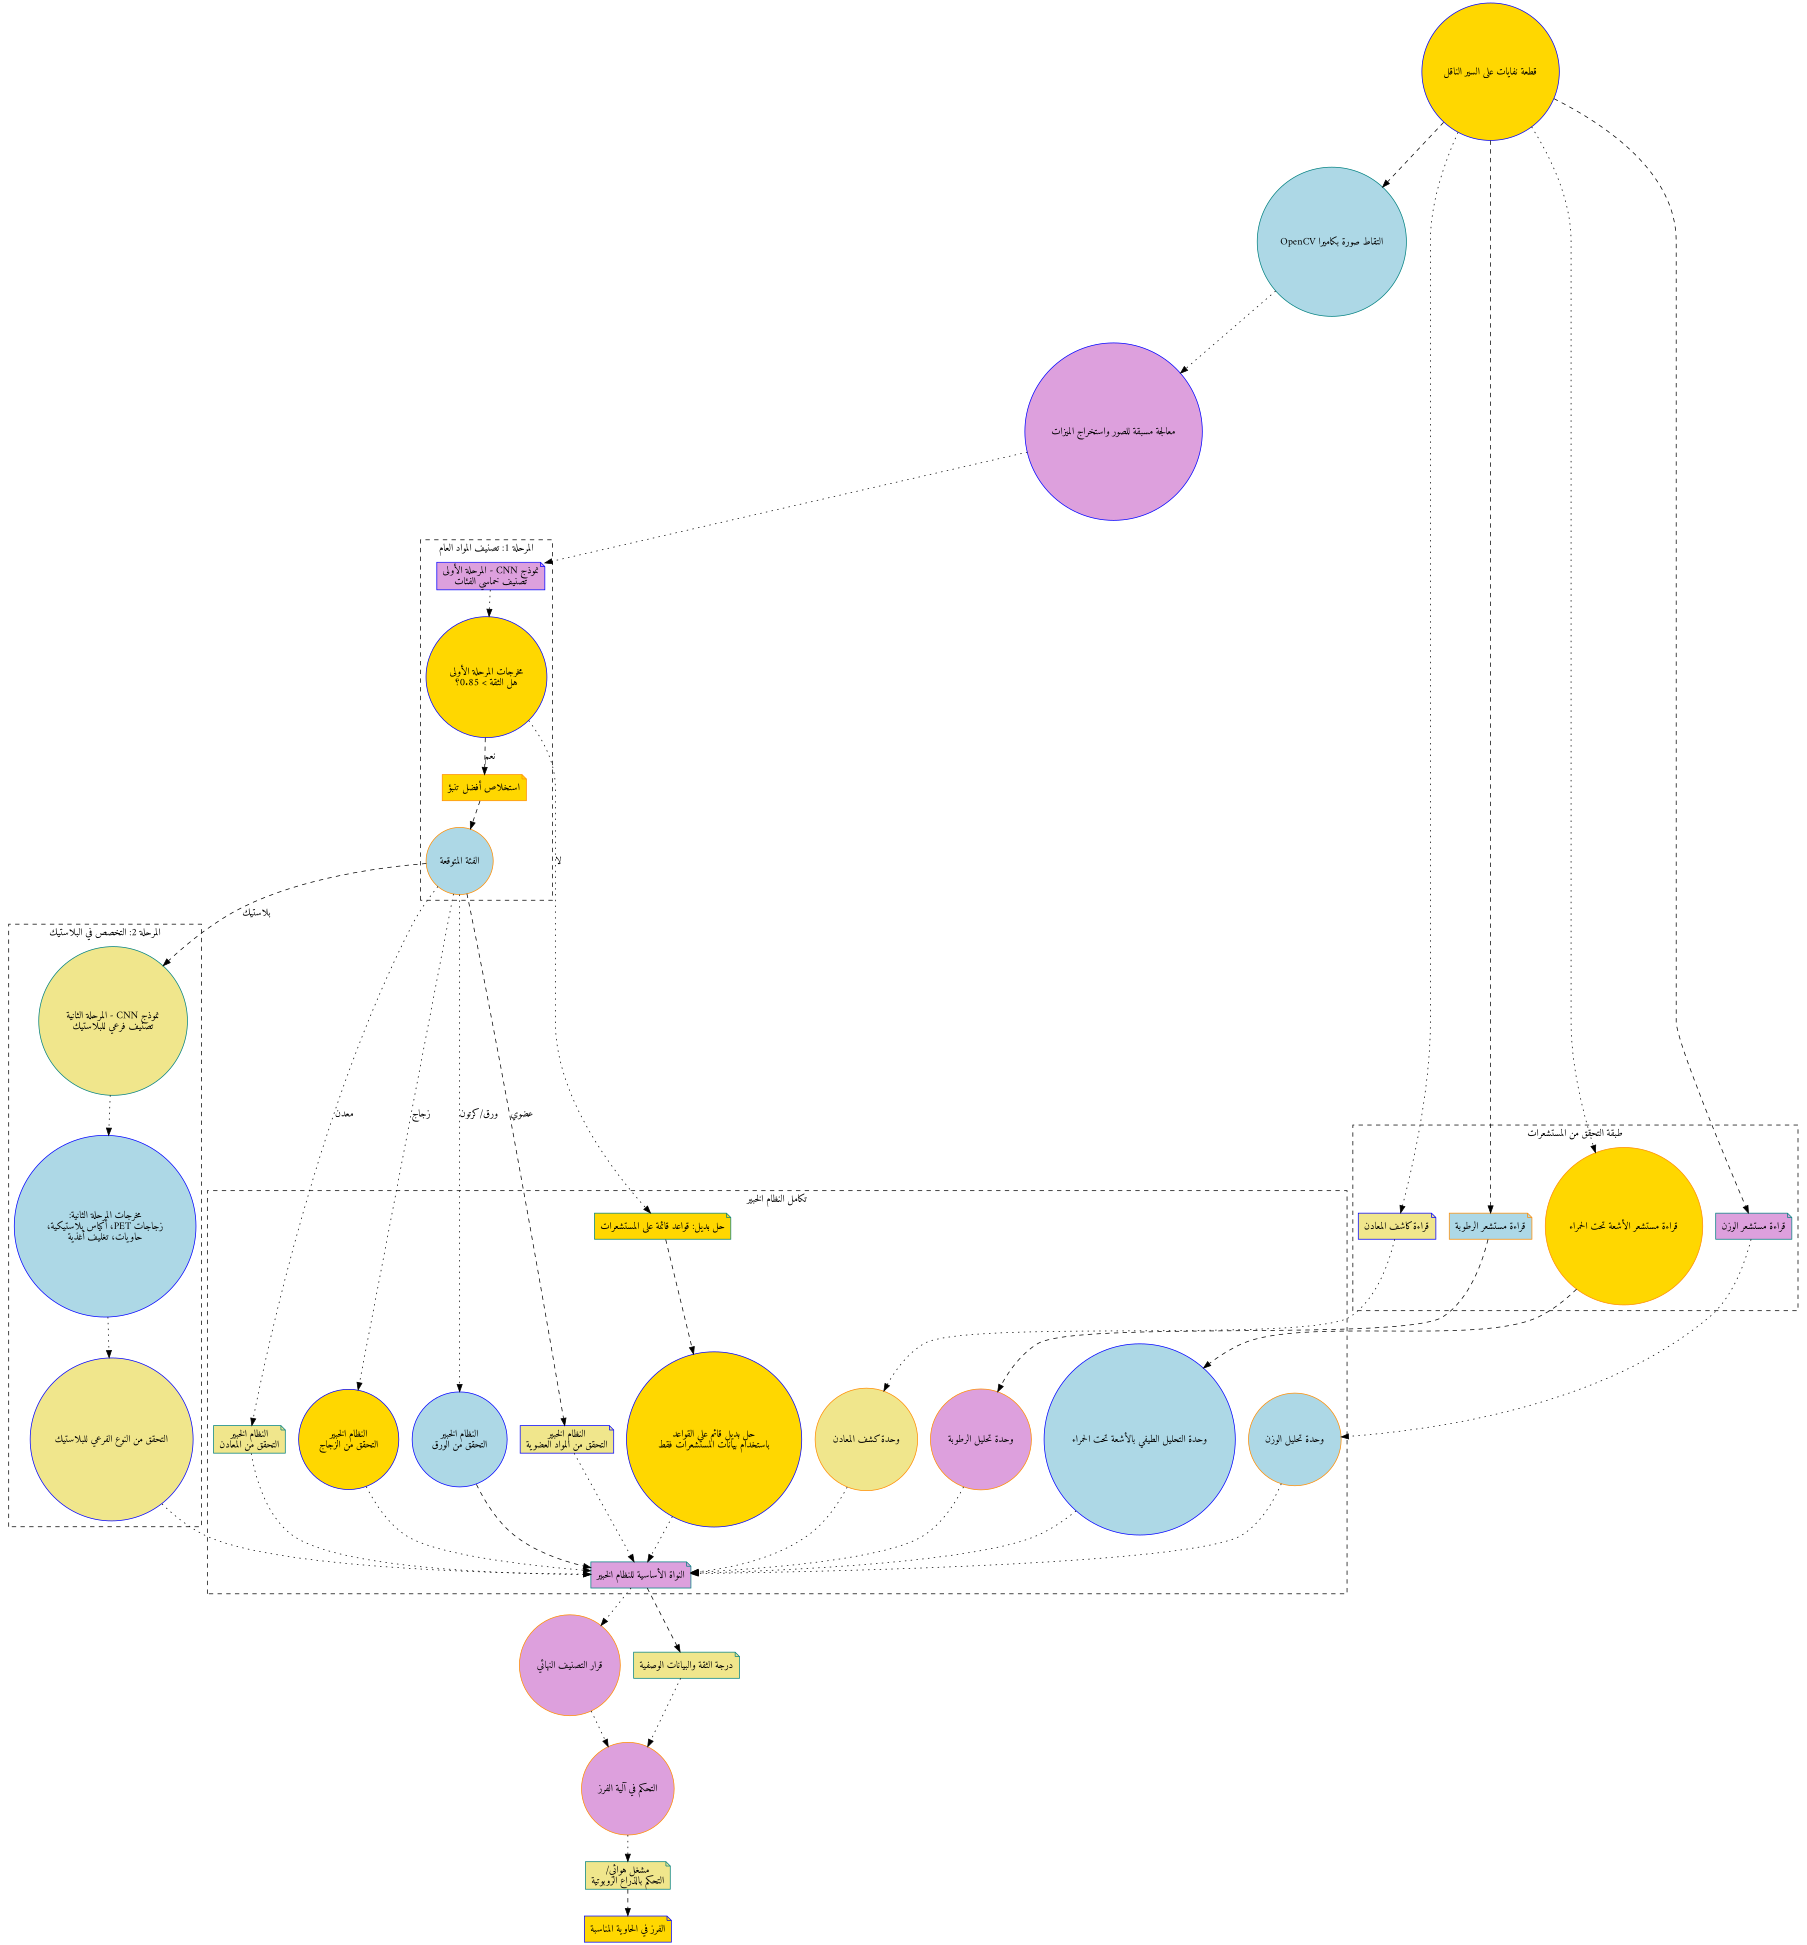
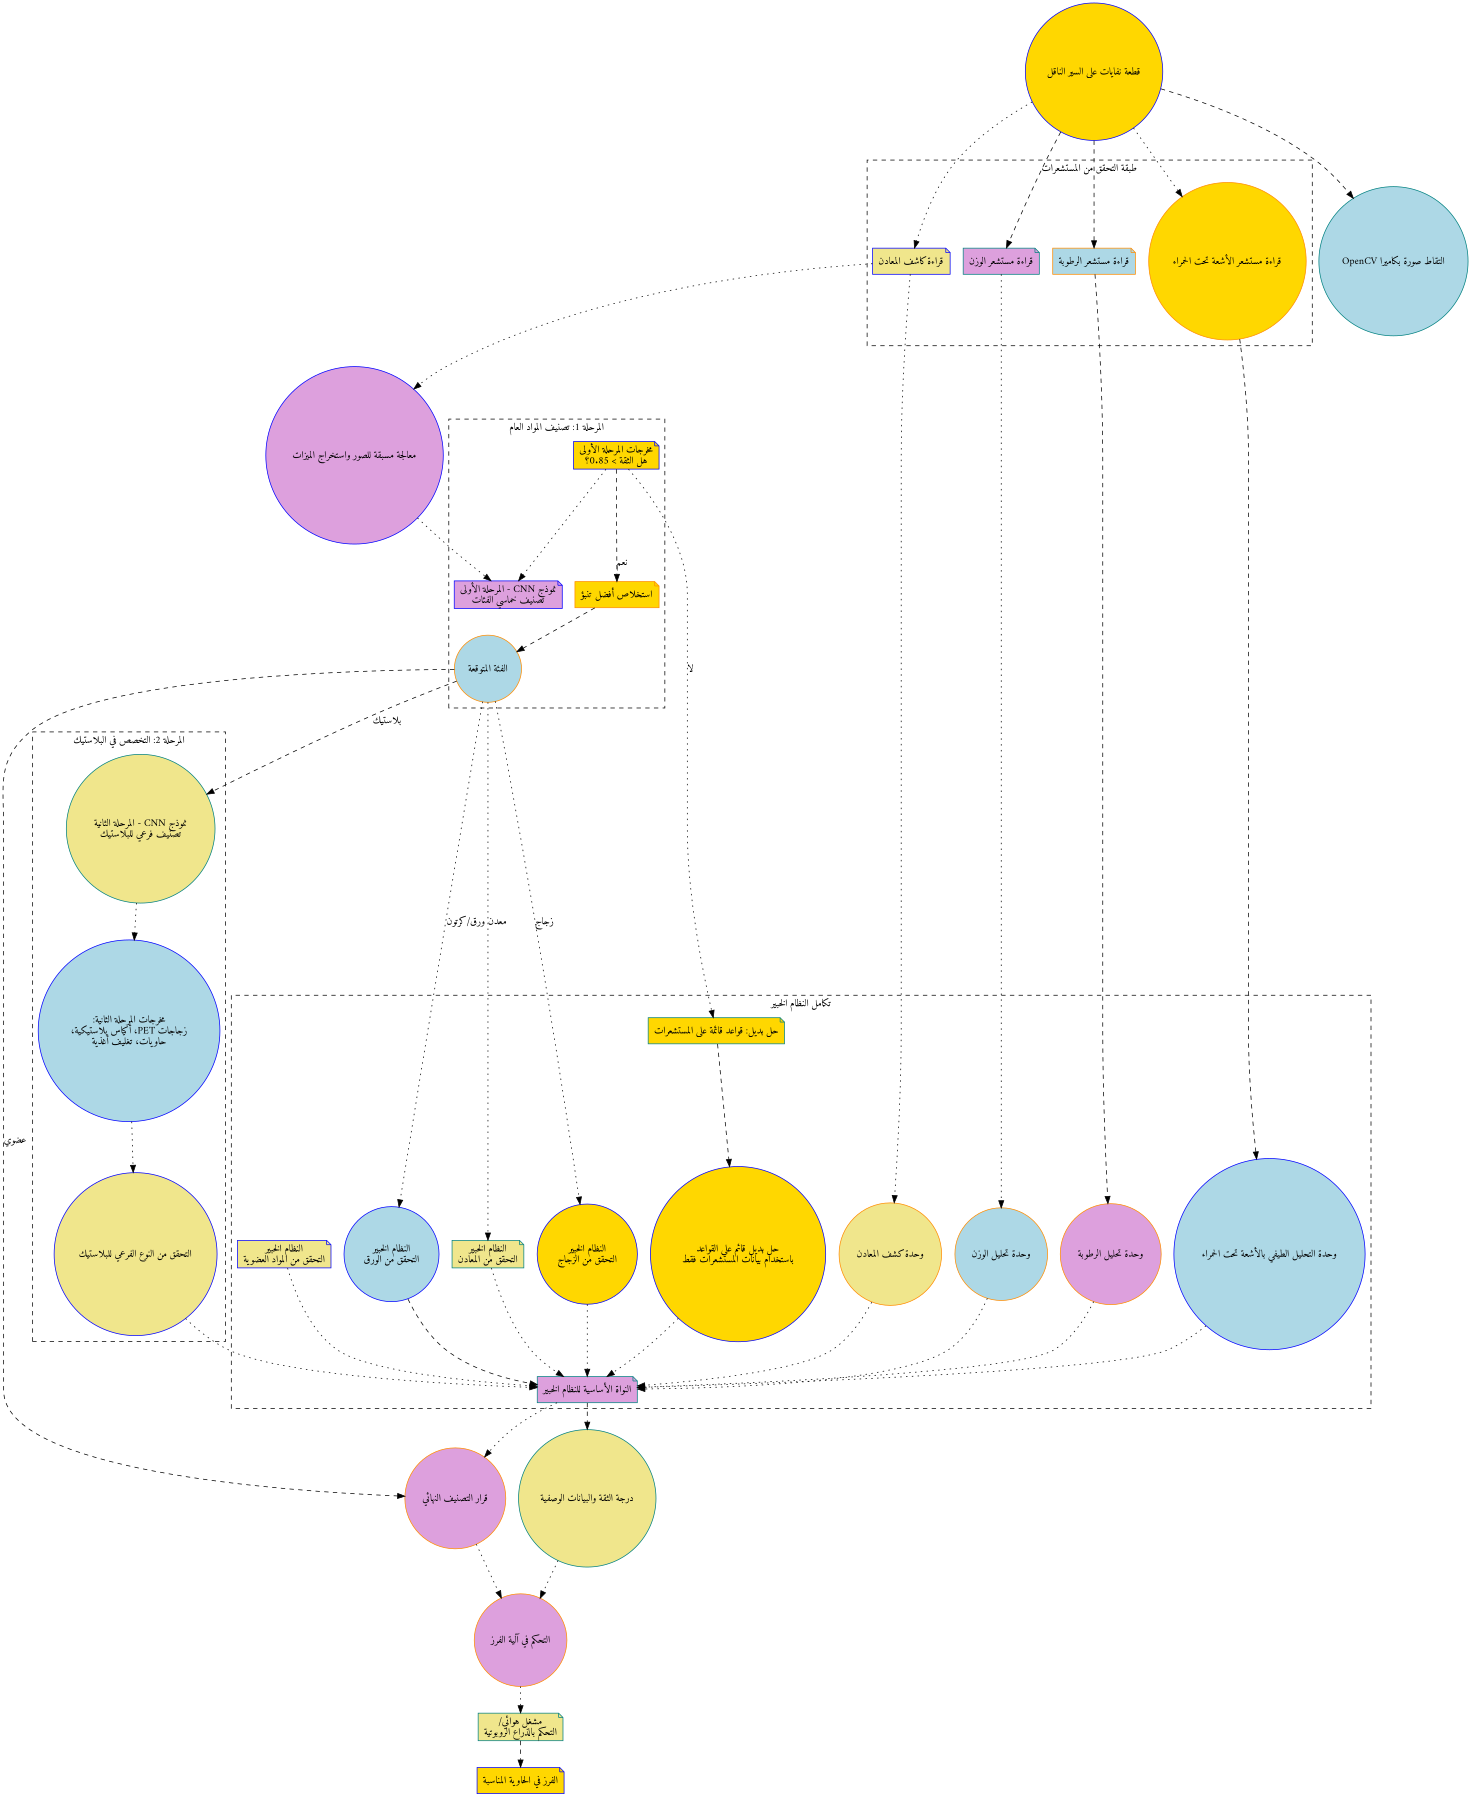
edge "التقاط صورة بكاميرا OpenCV" -> "معالجة مسبقة للصور واستخراج الميزات": now "قراءة كاشف المعادن" -> "معالجة مسبقة للصور واستخراج الميزات"
edge "نموذج CNN - المرحلة الأولى تصنيف خماسي الفئات" -> "مخرجات المرحلة الأولى هل الثقة > 0.85؟": reversed
node "مخرجات المرحلة الأولى هل الثقة > 0.85؟": shape circle -> note
edge "الفئة المتوقعة" -> "النظام الخبير التحقق من المواد العضوية": now "الفئة المتوقعة" -> "قرار التصنيف النهائي"
node "درجة الثقة والبيانات الوصفية": shape note -> circle
